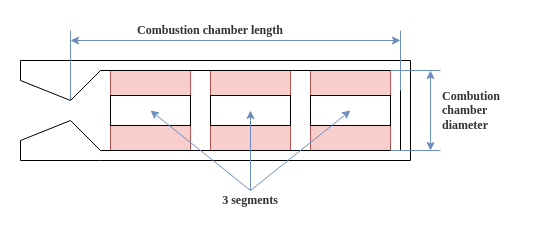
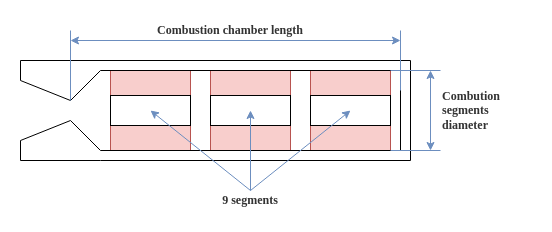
node "Combustion chamber length": moved (211, 31) -> (231, 31)
node "Combution chamber diameter": label "Combution chamber diameter" -> "Combution segments diameter"
node "3 segments": label "3 segments" -> "9 segments"
